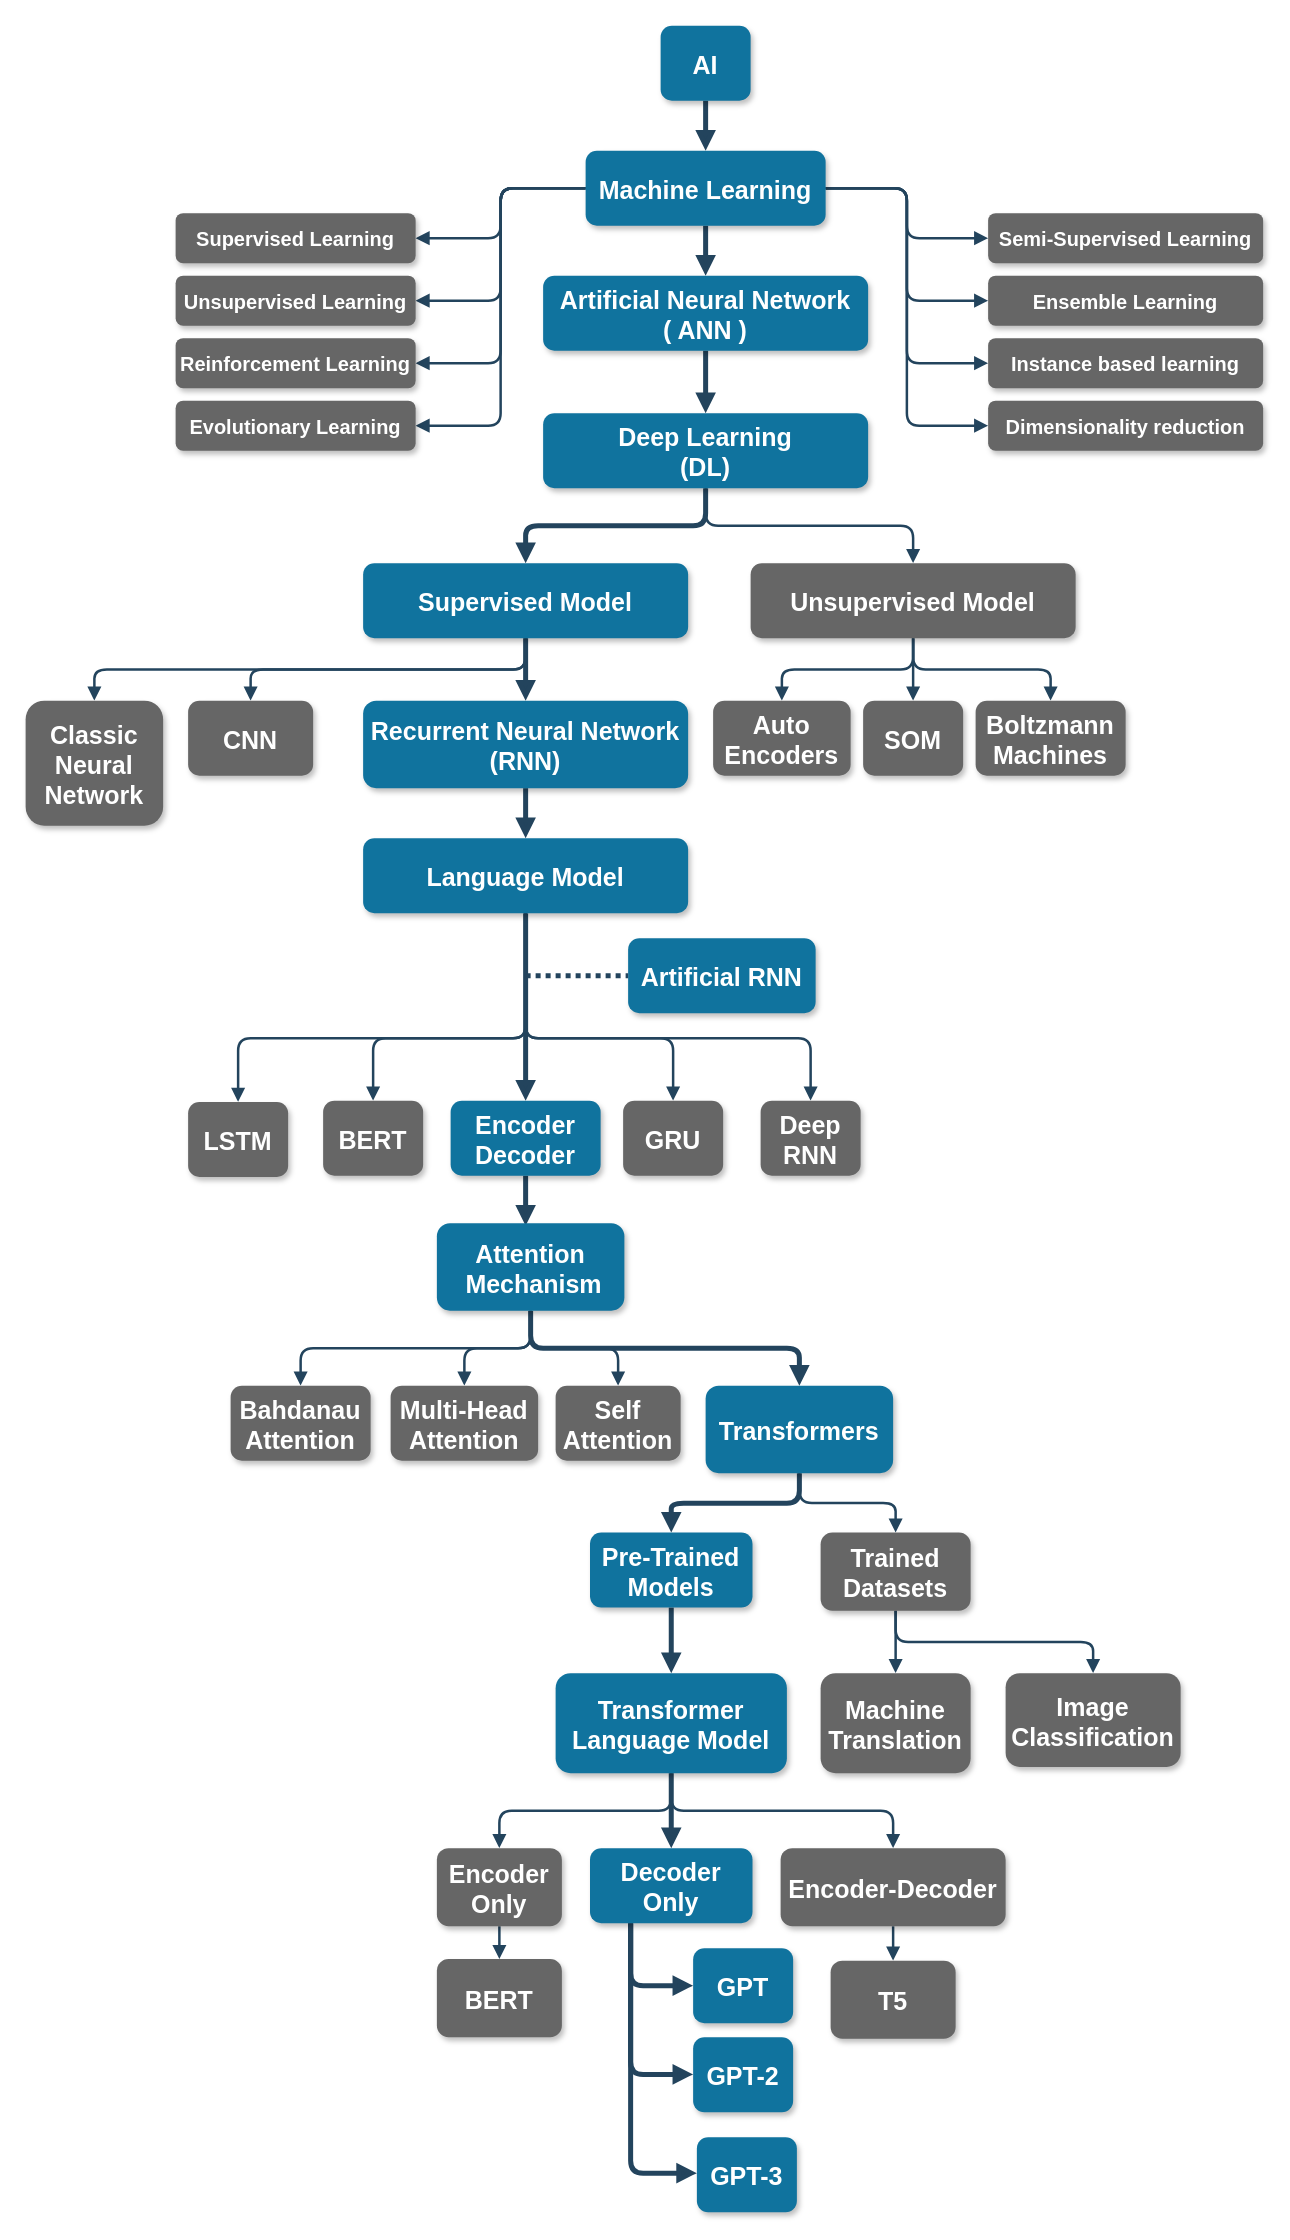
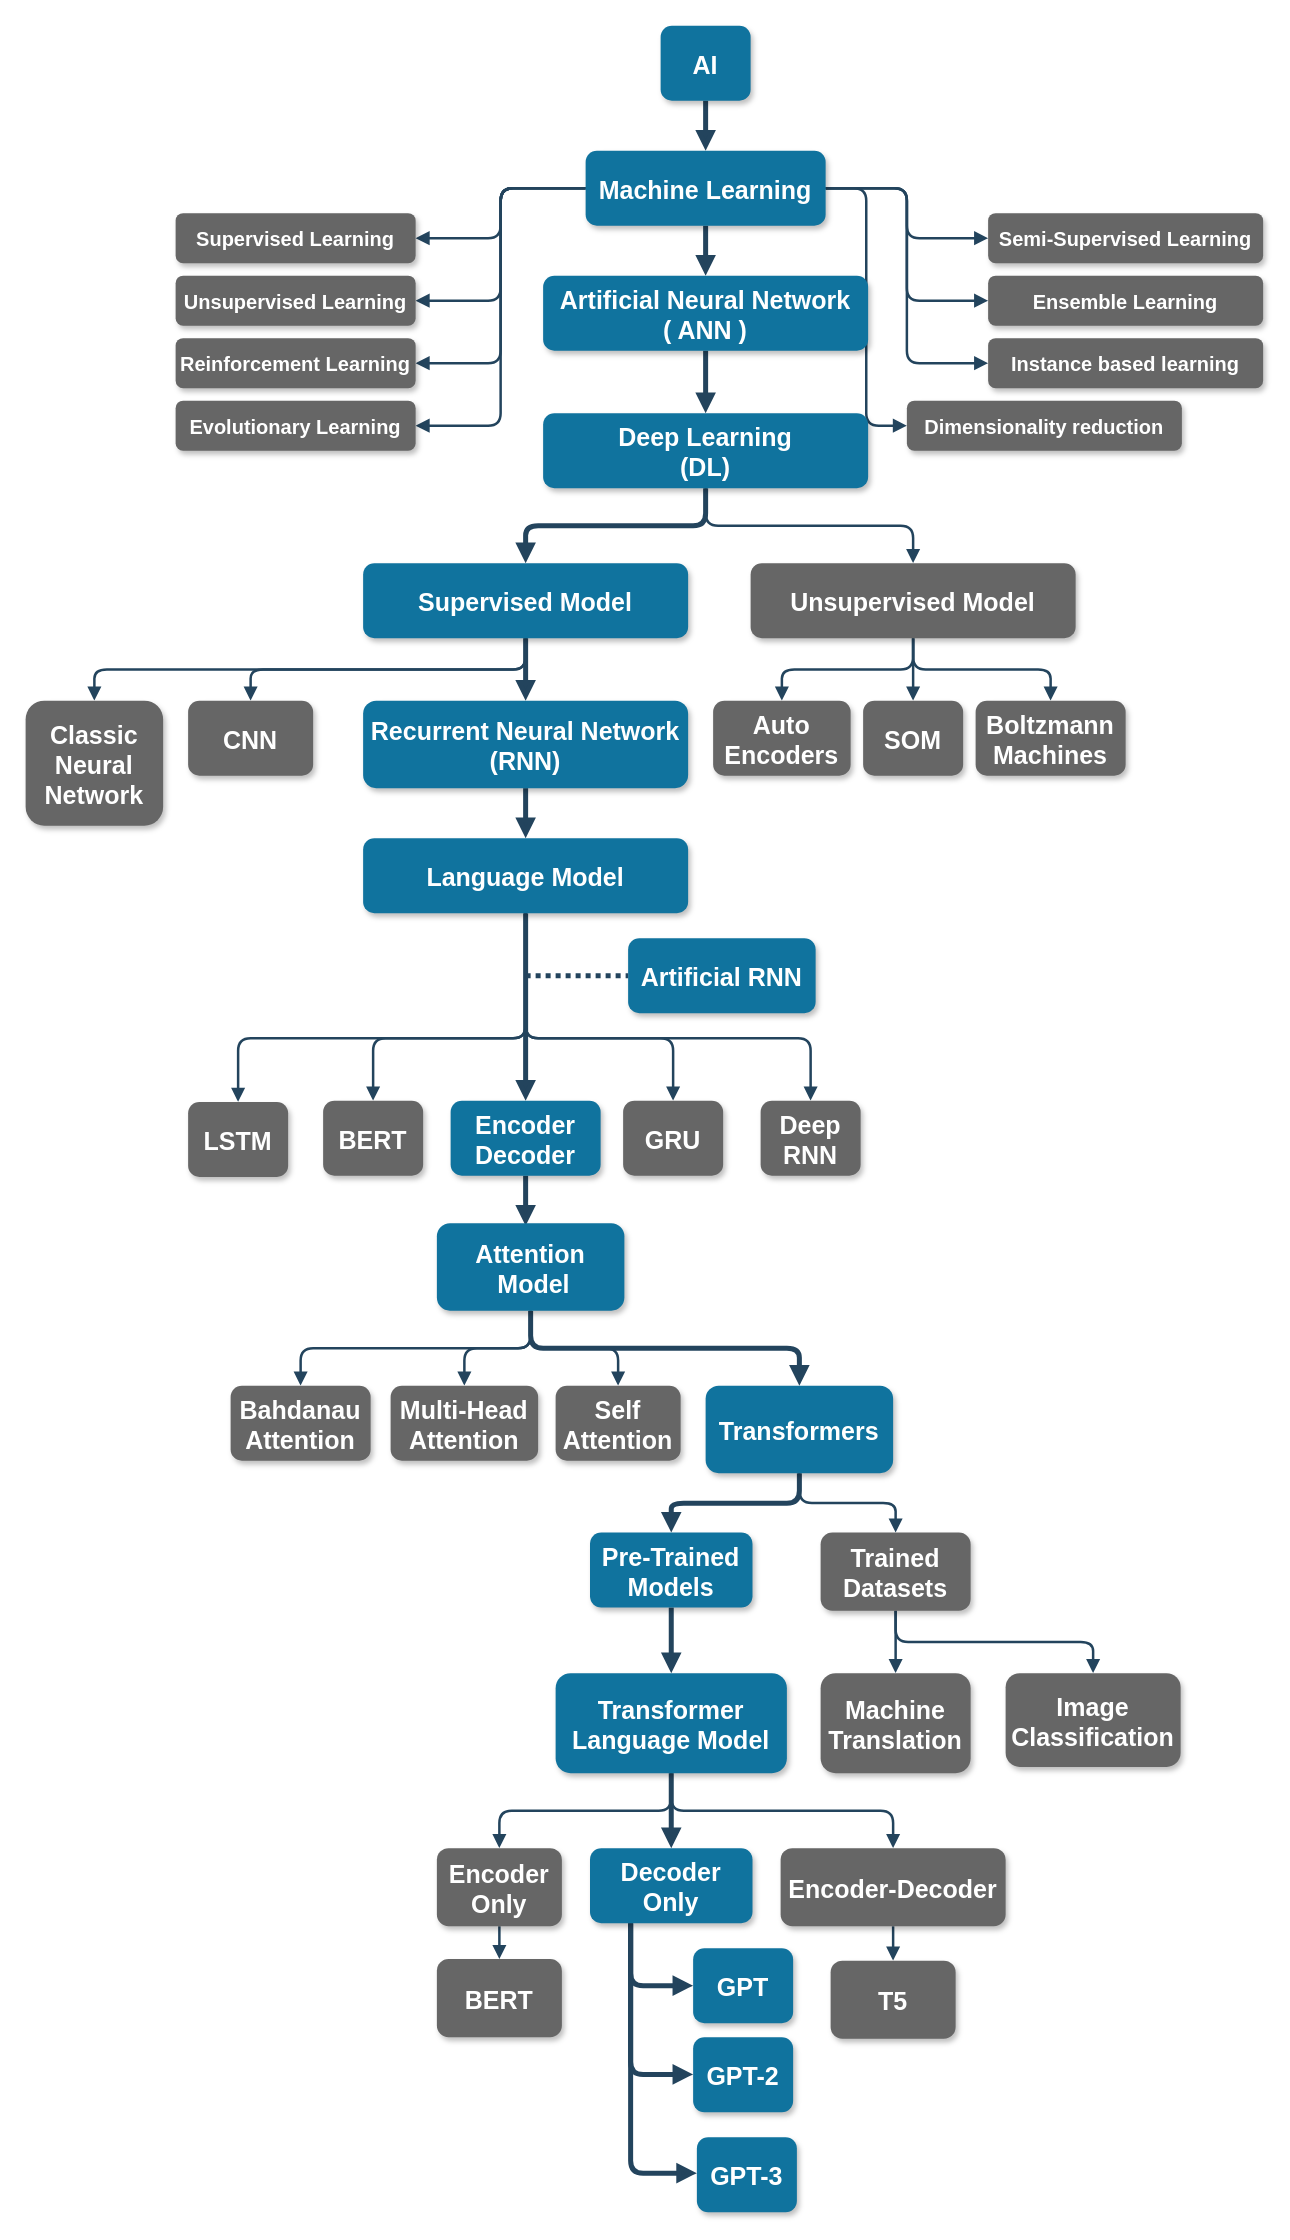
node "Dimensionality reduction": moved (1126, 426) -> (1044, 426)
node "Attention Mechanism": label "Attention Mechanism" -> "Attention Model"
